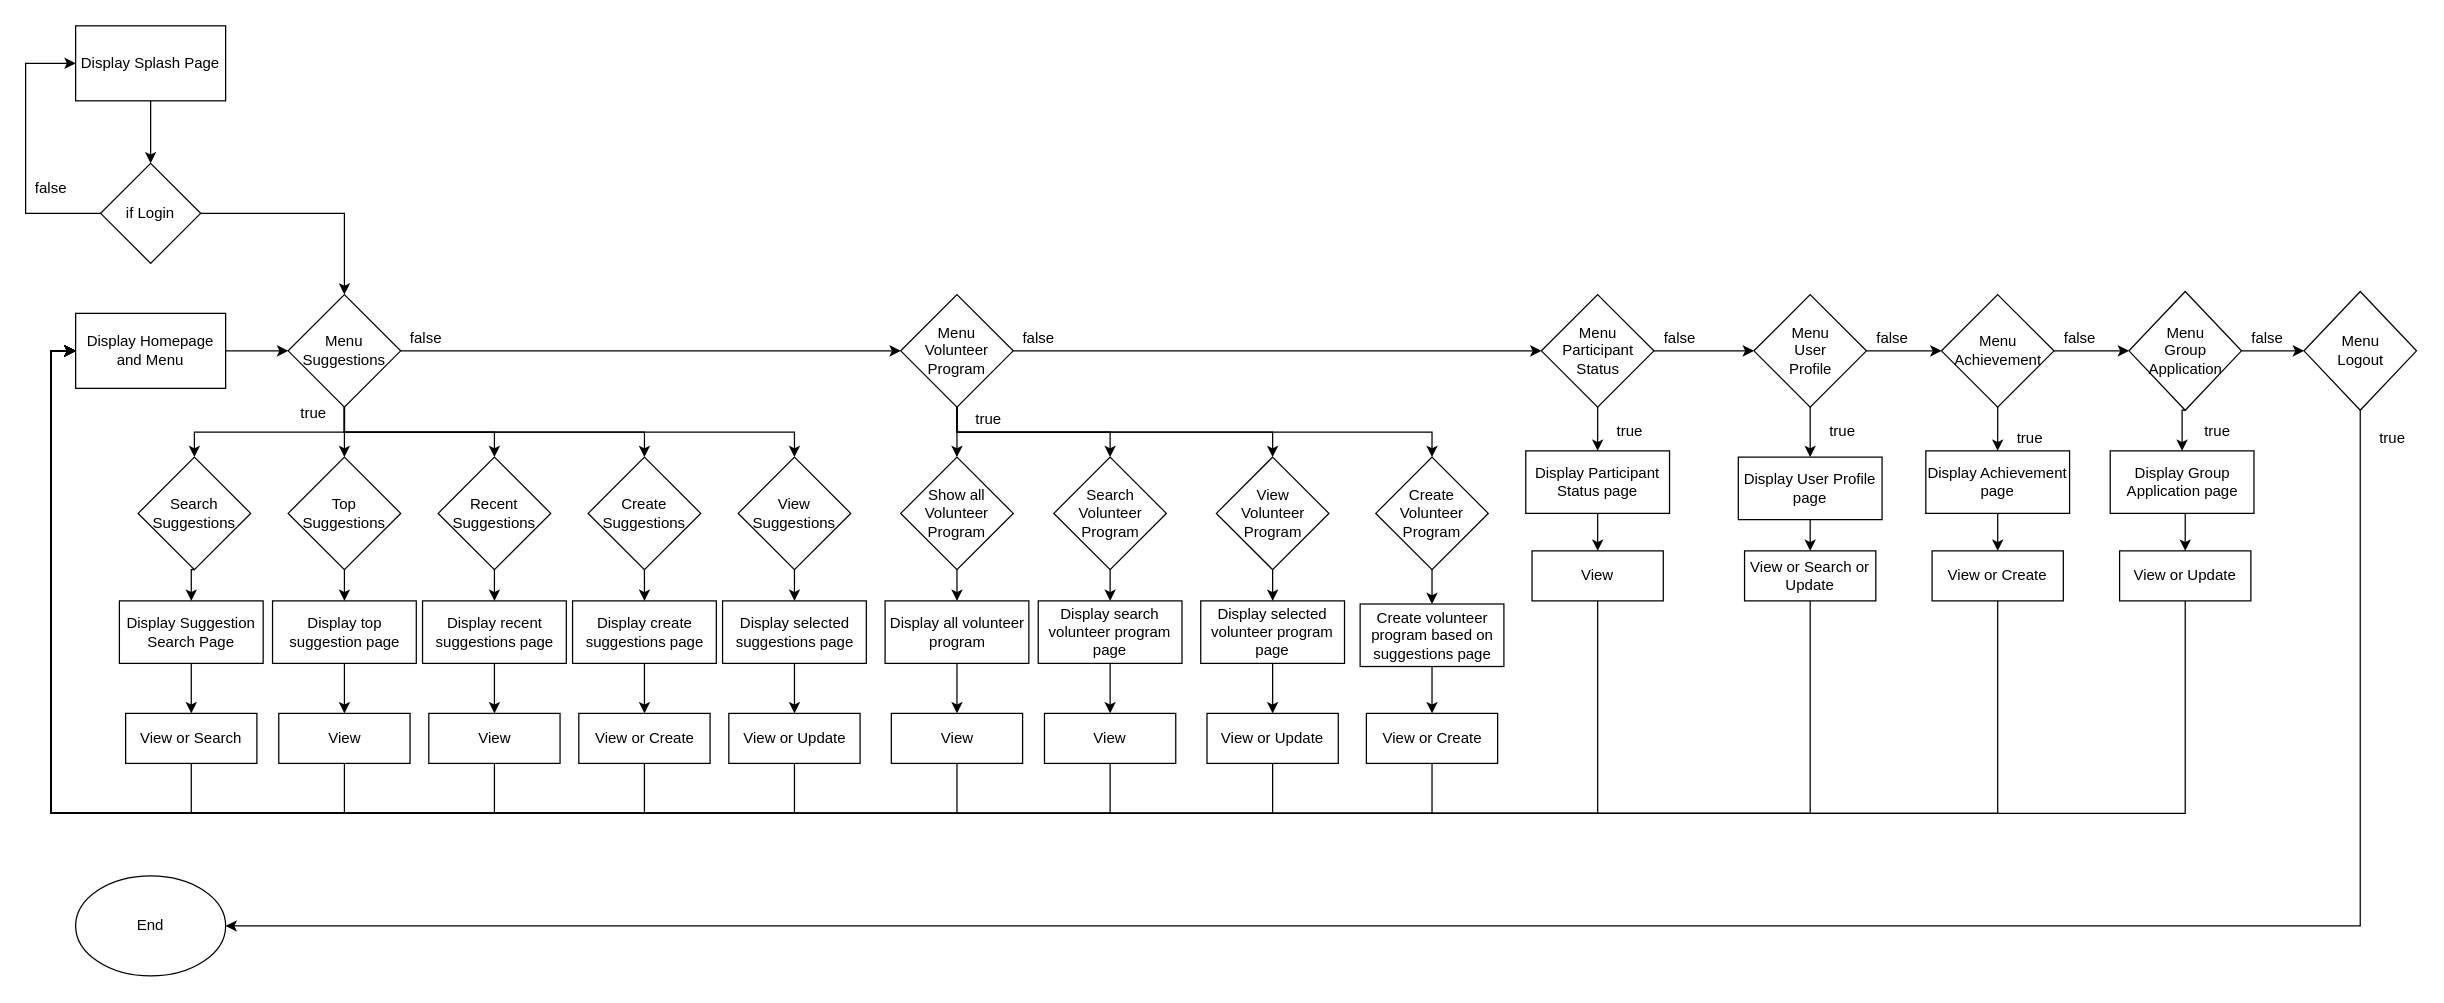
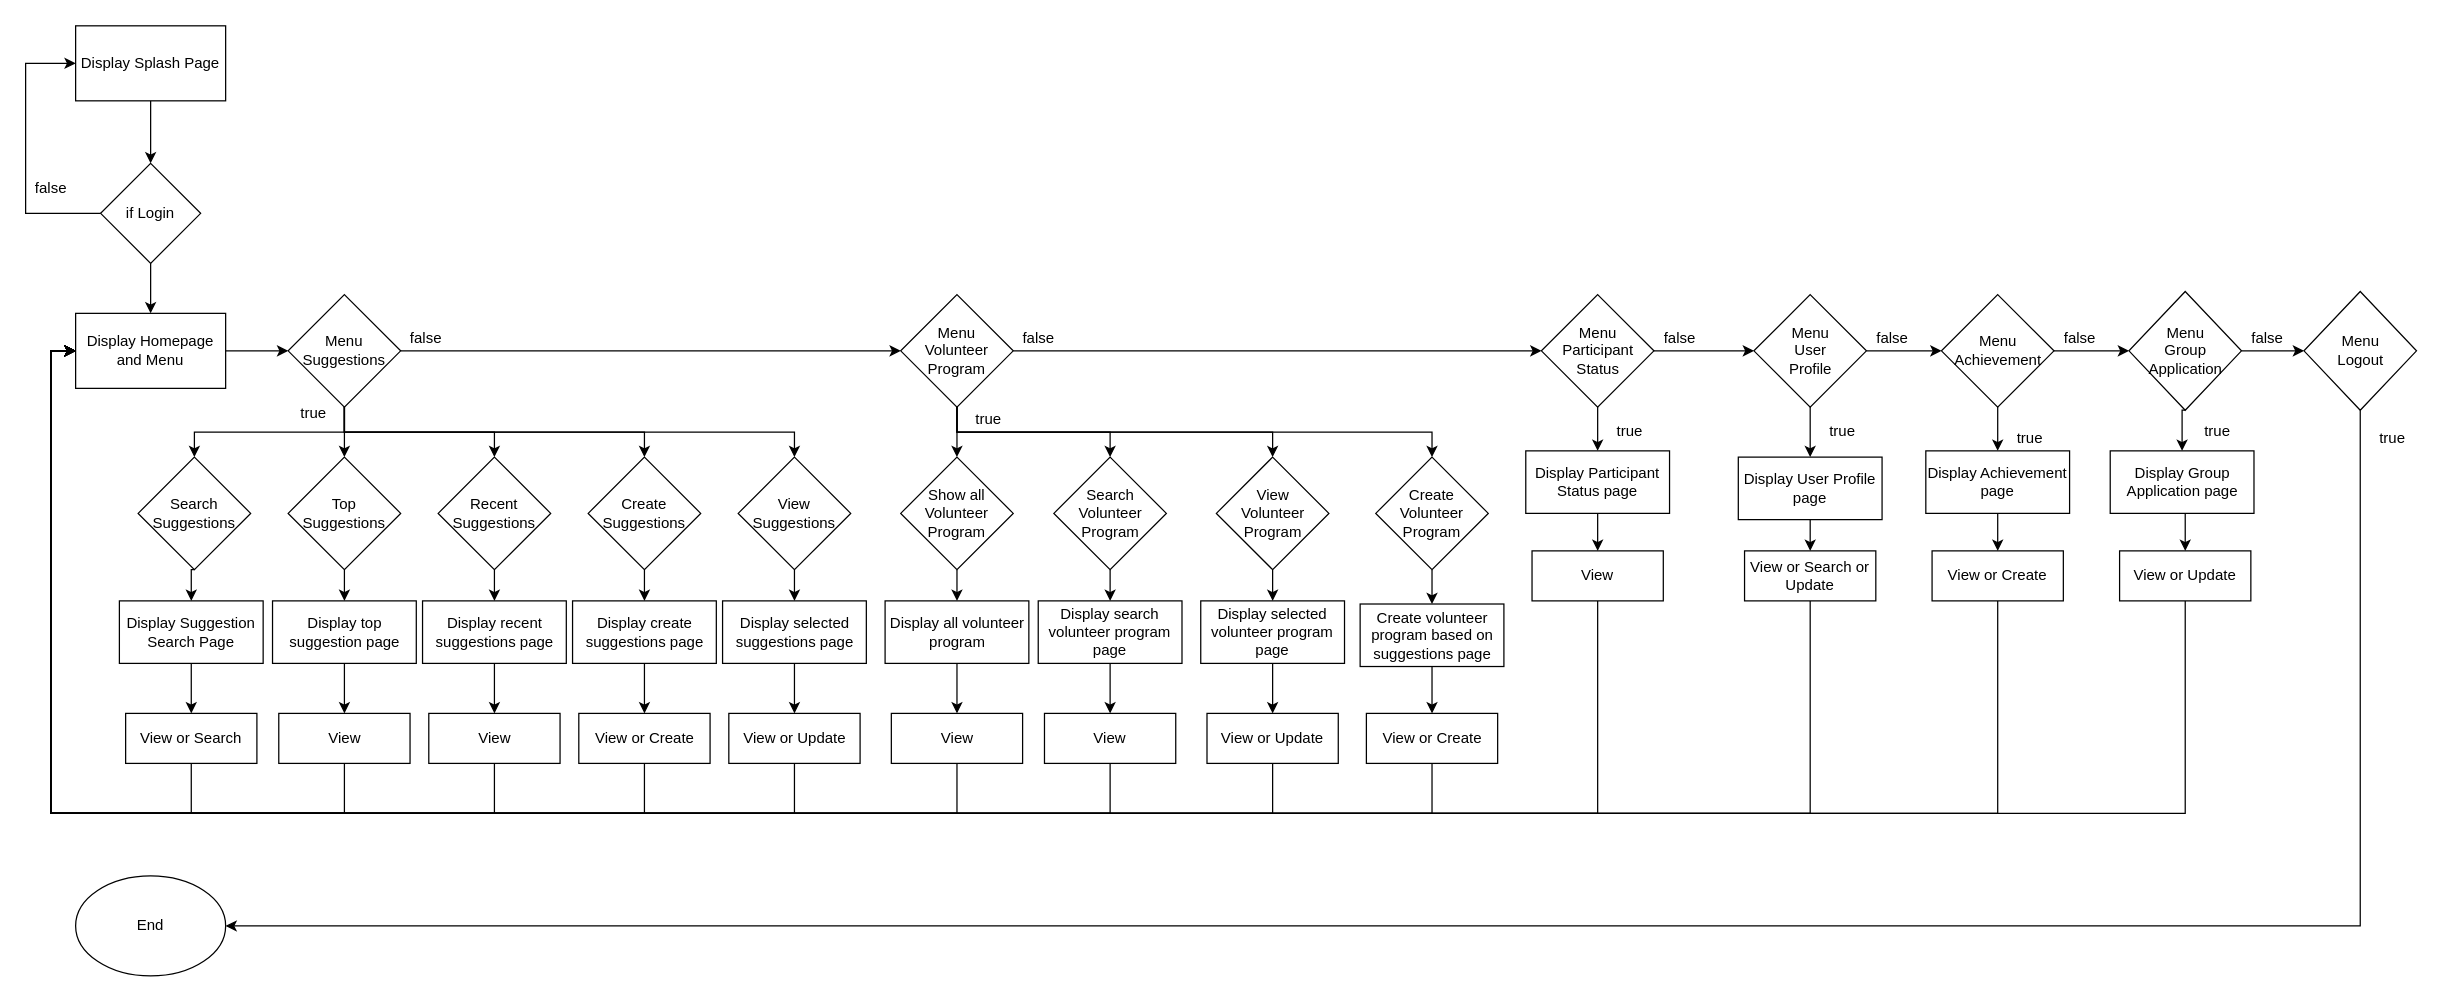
edge "if Login" -> "Menu Suggestions": now "if Login" -> "Display Homepage and Menu"
